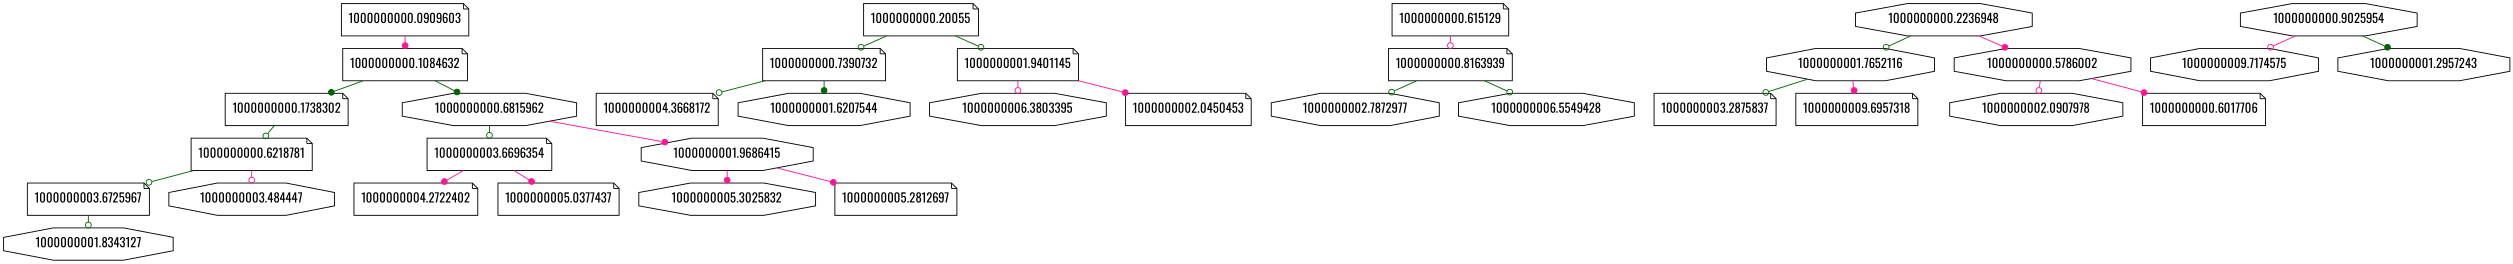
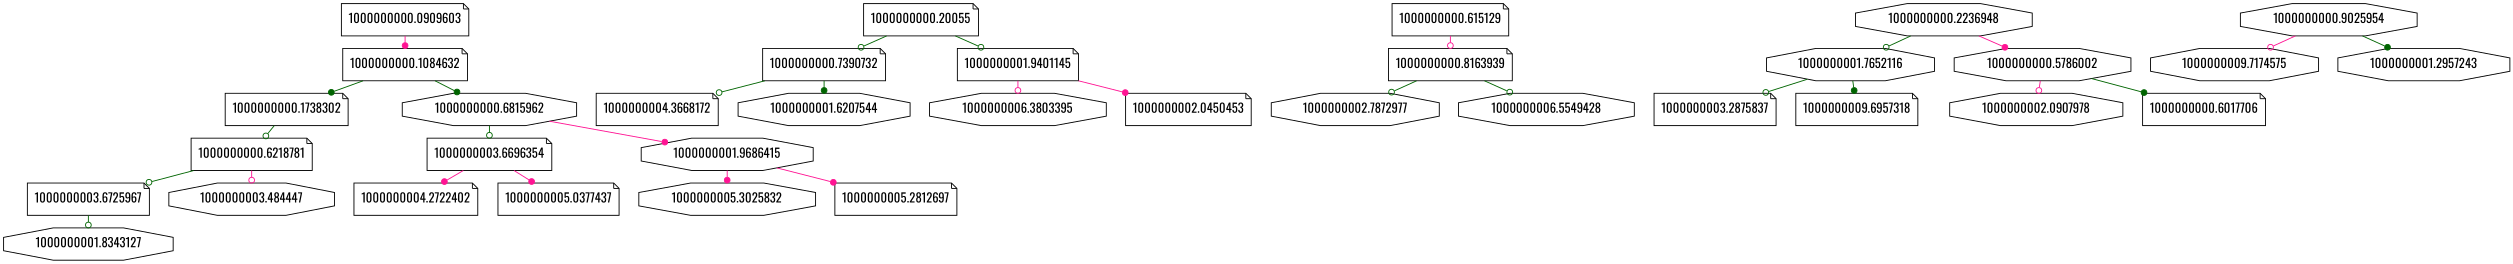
edge "1000000001.7652116" -> "1000000009.6957318": color deeppink -> darkgreen
edge "1000000000.5786002" -> "1000000000.6017706": color deeppink -> darkgreen
